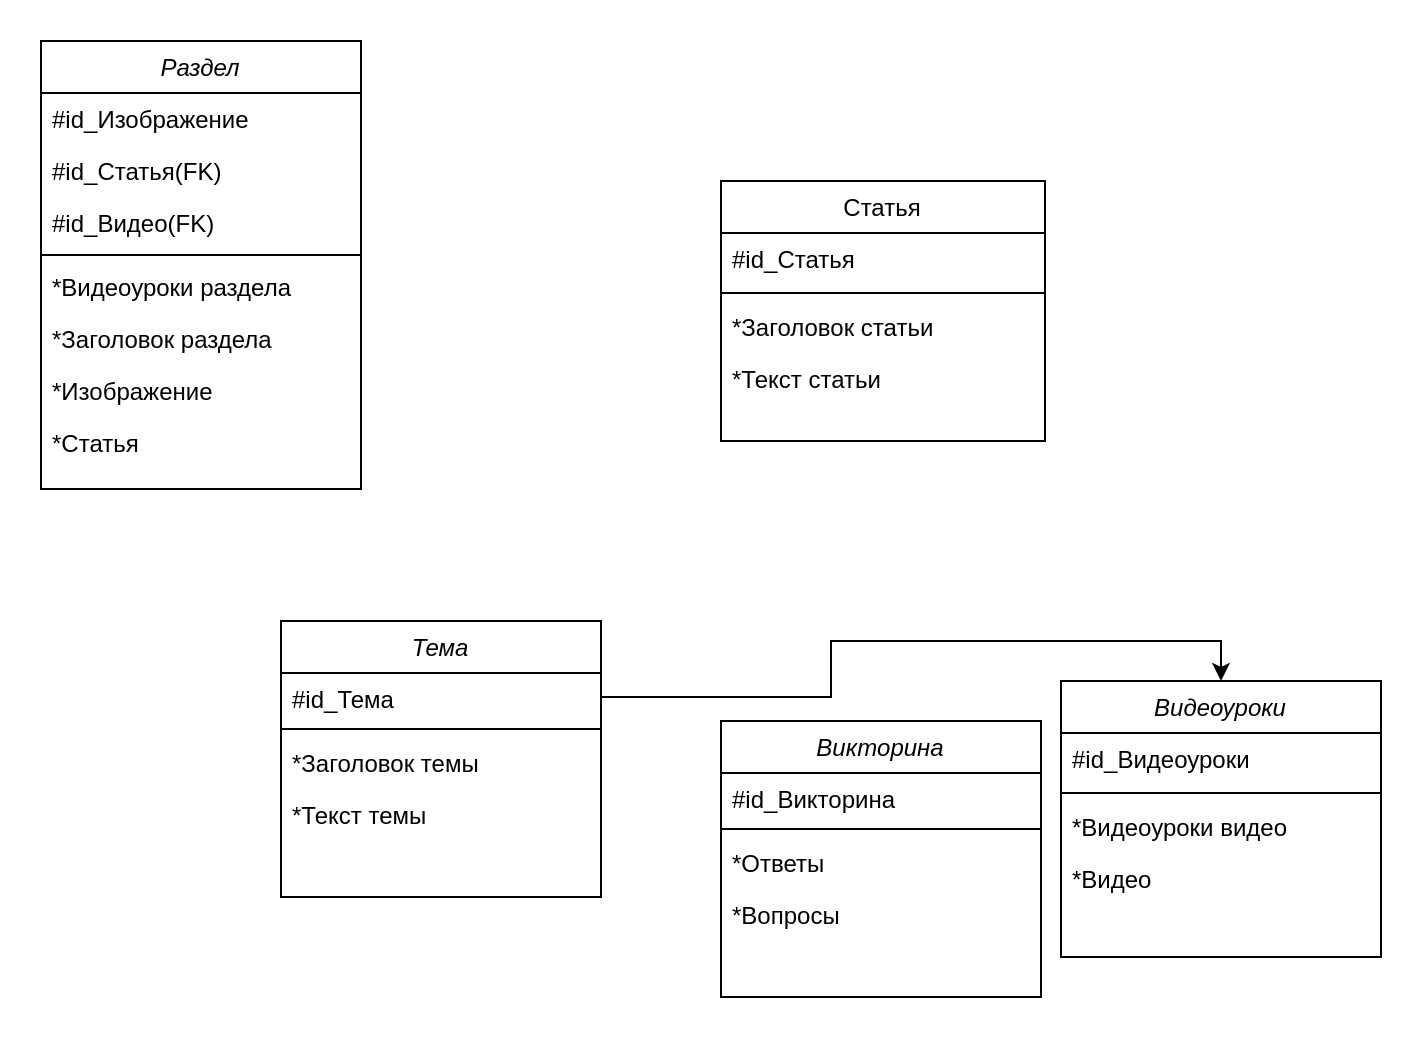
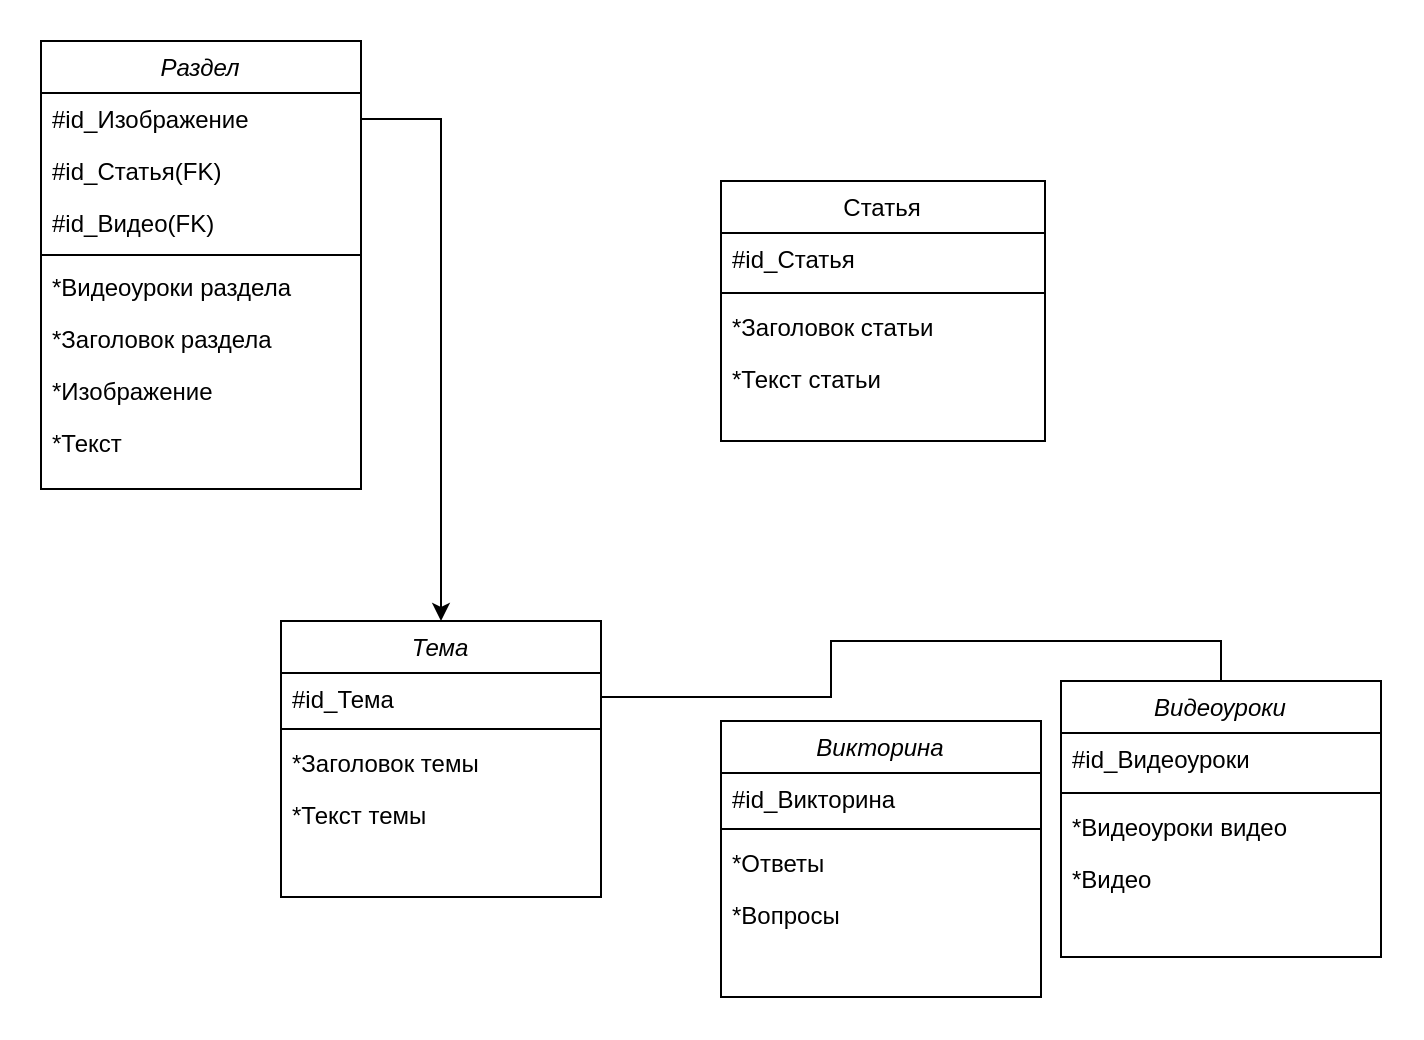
edge "#id_Изображение" -> "Тема": added
node "*Статья": label "*Статья" -> "*Текст"
edge "#id_Тема" -> "Видеоуроки": arrowhead classic -> none
